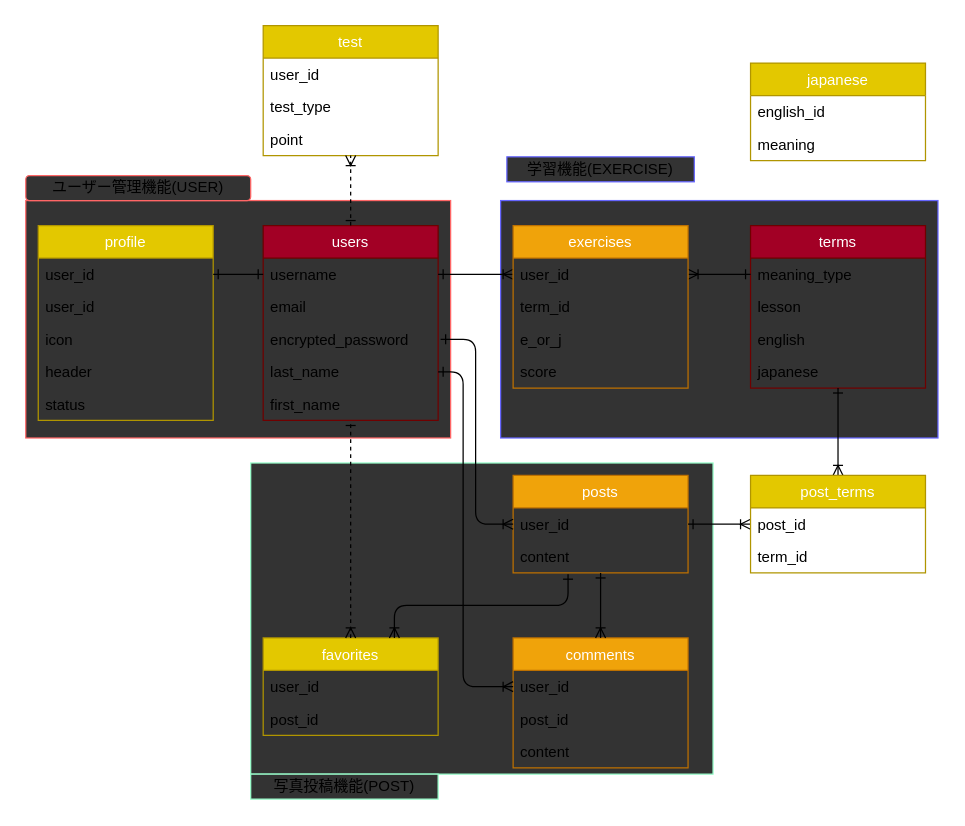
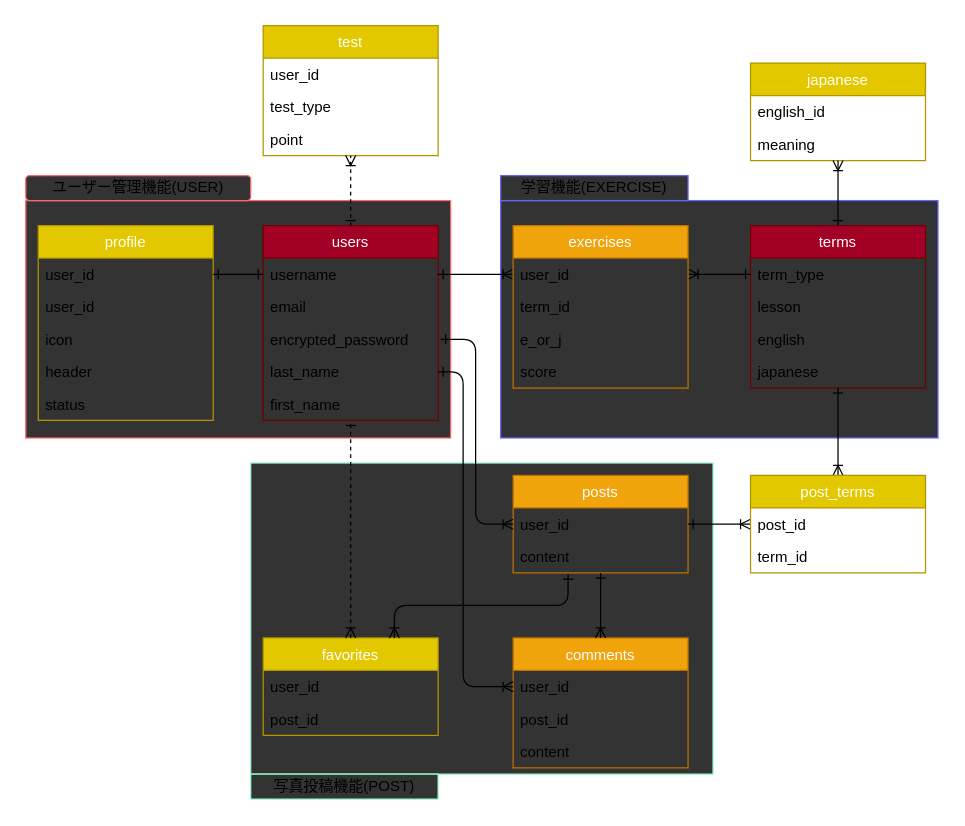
node "学習機能(EXERCISE)": moved (601, 169) -> (594, 188)
edge "meaning" -- "terms": added
node "meaning_type": label "meaning_type" -> "term_type"
